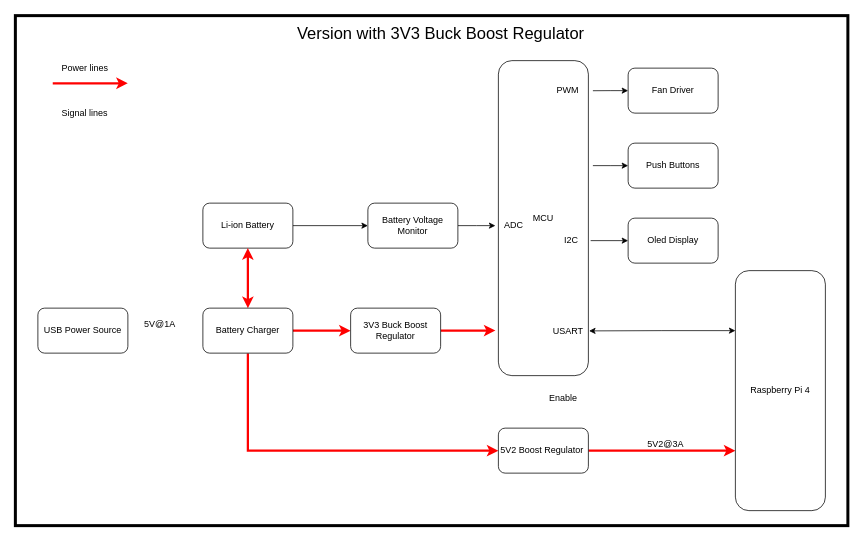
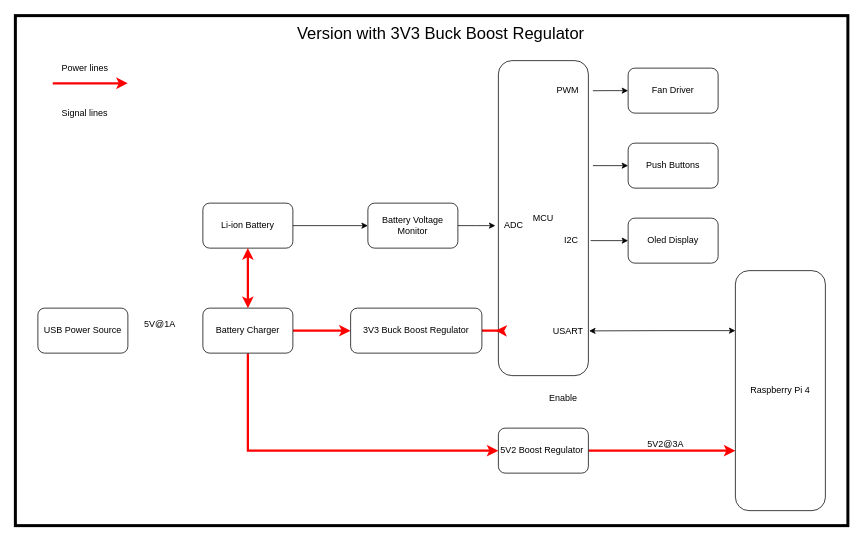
node "3V3 Buck Boost Regulator": size 90x45 -> 131x45
